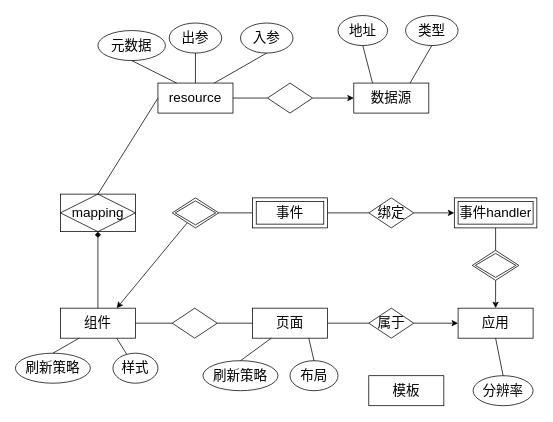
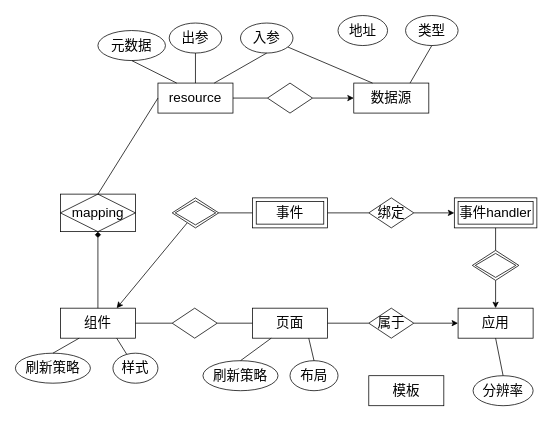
edge "地址" -- "数据源": now "入参" -- "数据源"
